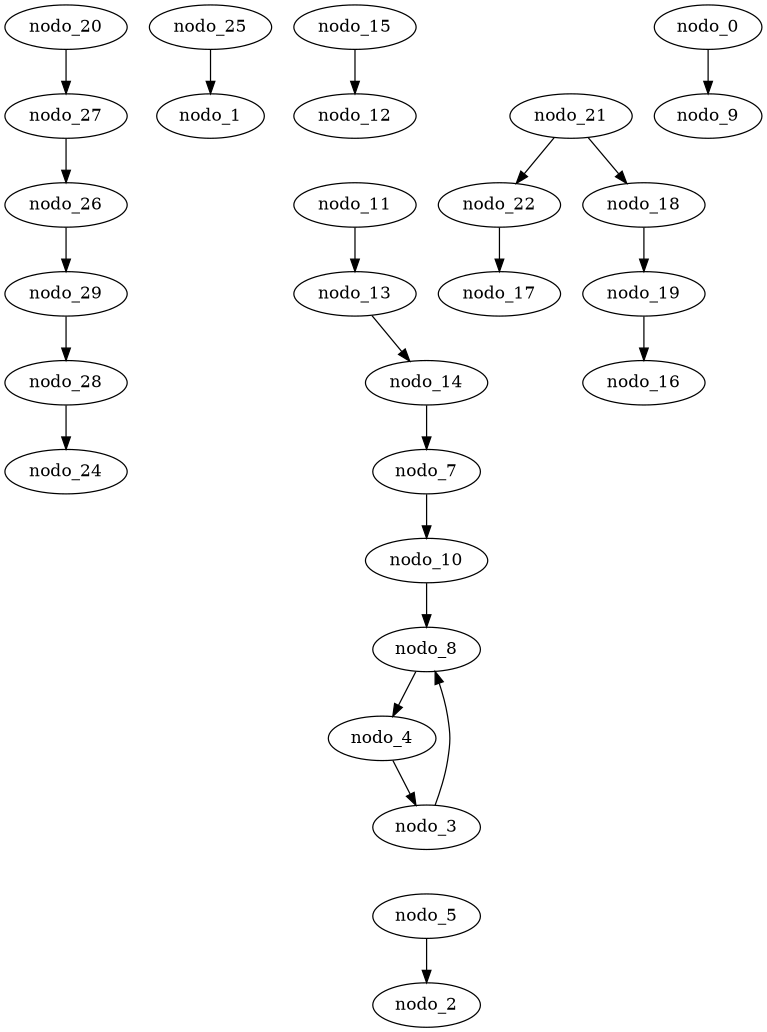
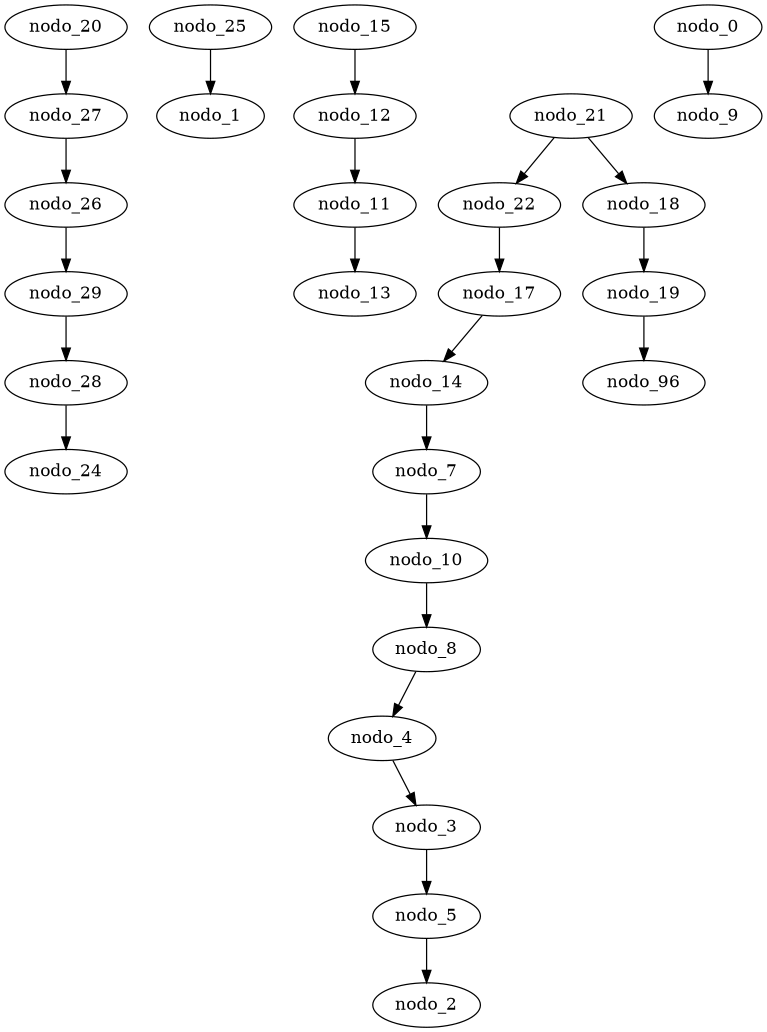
edge "nodo_12" -> "nodo_11": added
edge "nodo_13" -> "nodo_14": now "nodo_17" -> "nodo_14"
node "nodo_16": label "nodo_16" -> "nodo_96"
edge "nodo_3" -> "nodo_8": now "nodo_3" -> "nodo_5"
